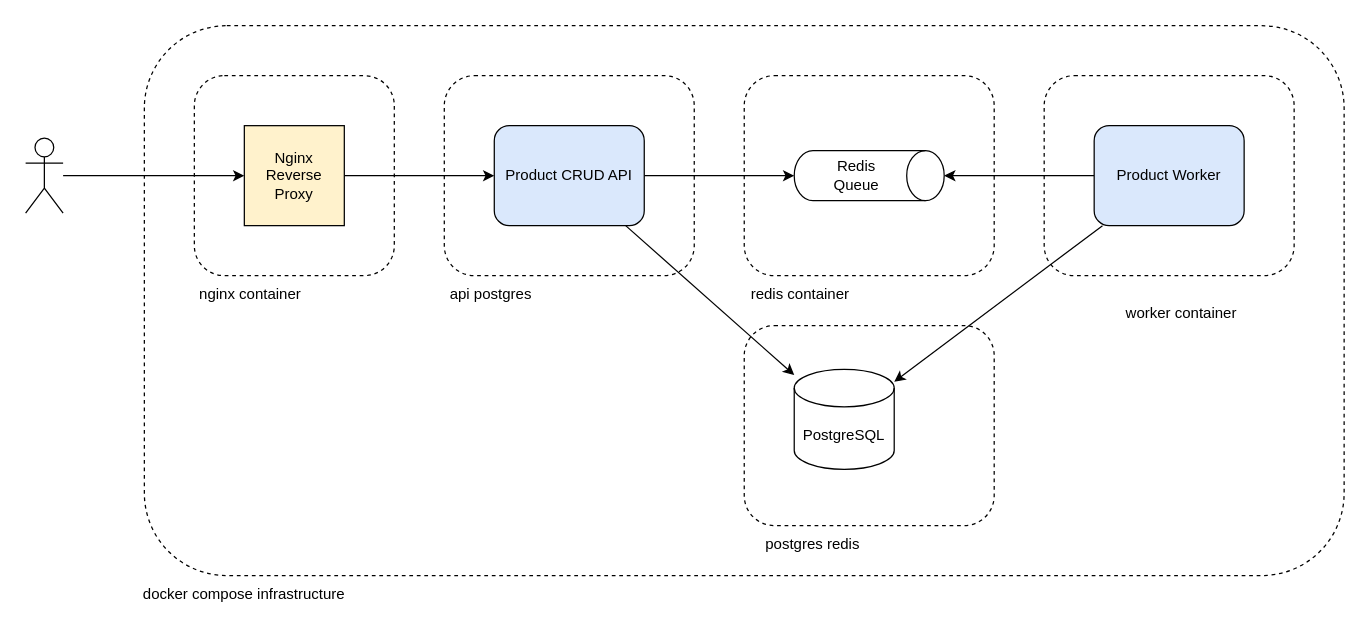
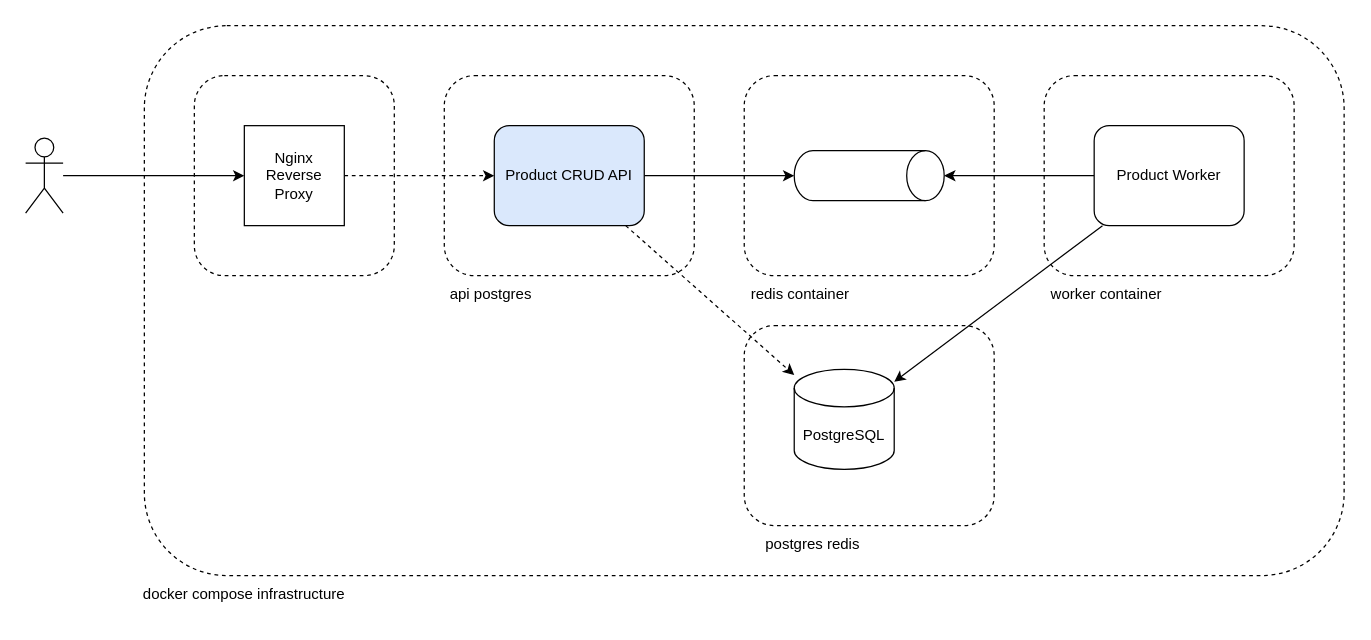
node "Nginx Reverse Proxy": fillcolor #fff2cc -> #ffffff
edge "Nginx Reverse Proxy" -> "Product CRUD API": style solid -> dashed
node "Redis Queue": removed
node "Product Worker": fillcolor #dae8fc -> #ffffff
node "nginx container": removed
edge "Product CRUD API" -> "PostgreSQL": style solid -> dashed
node "worker container": moved (1182, 313) -> (1107, 294)
